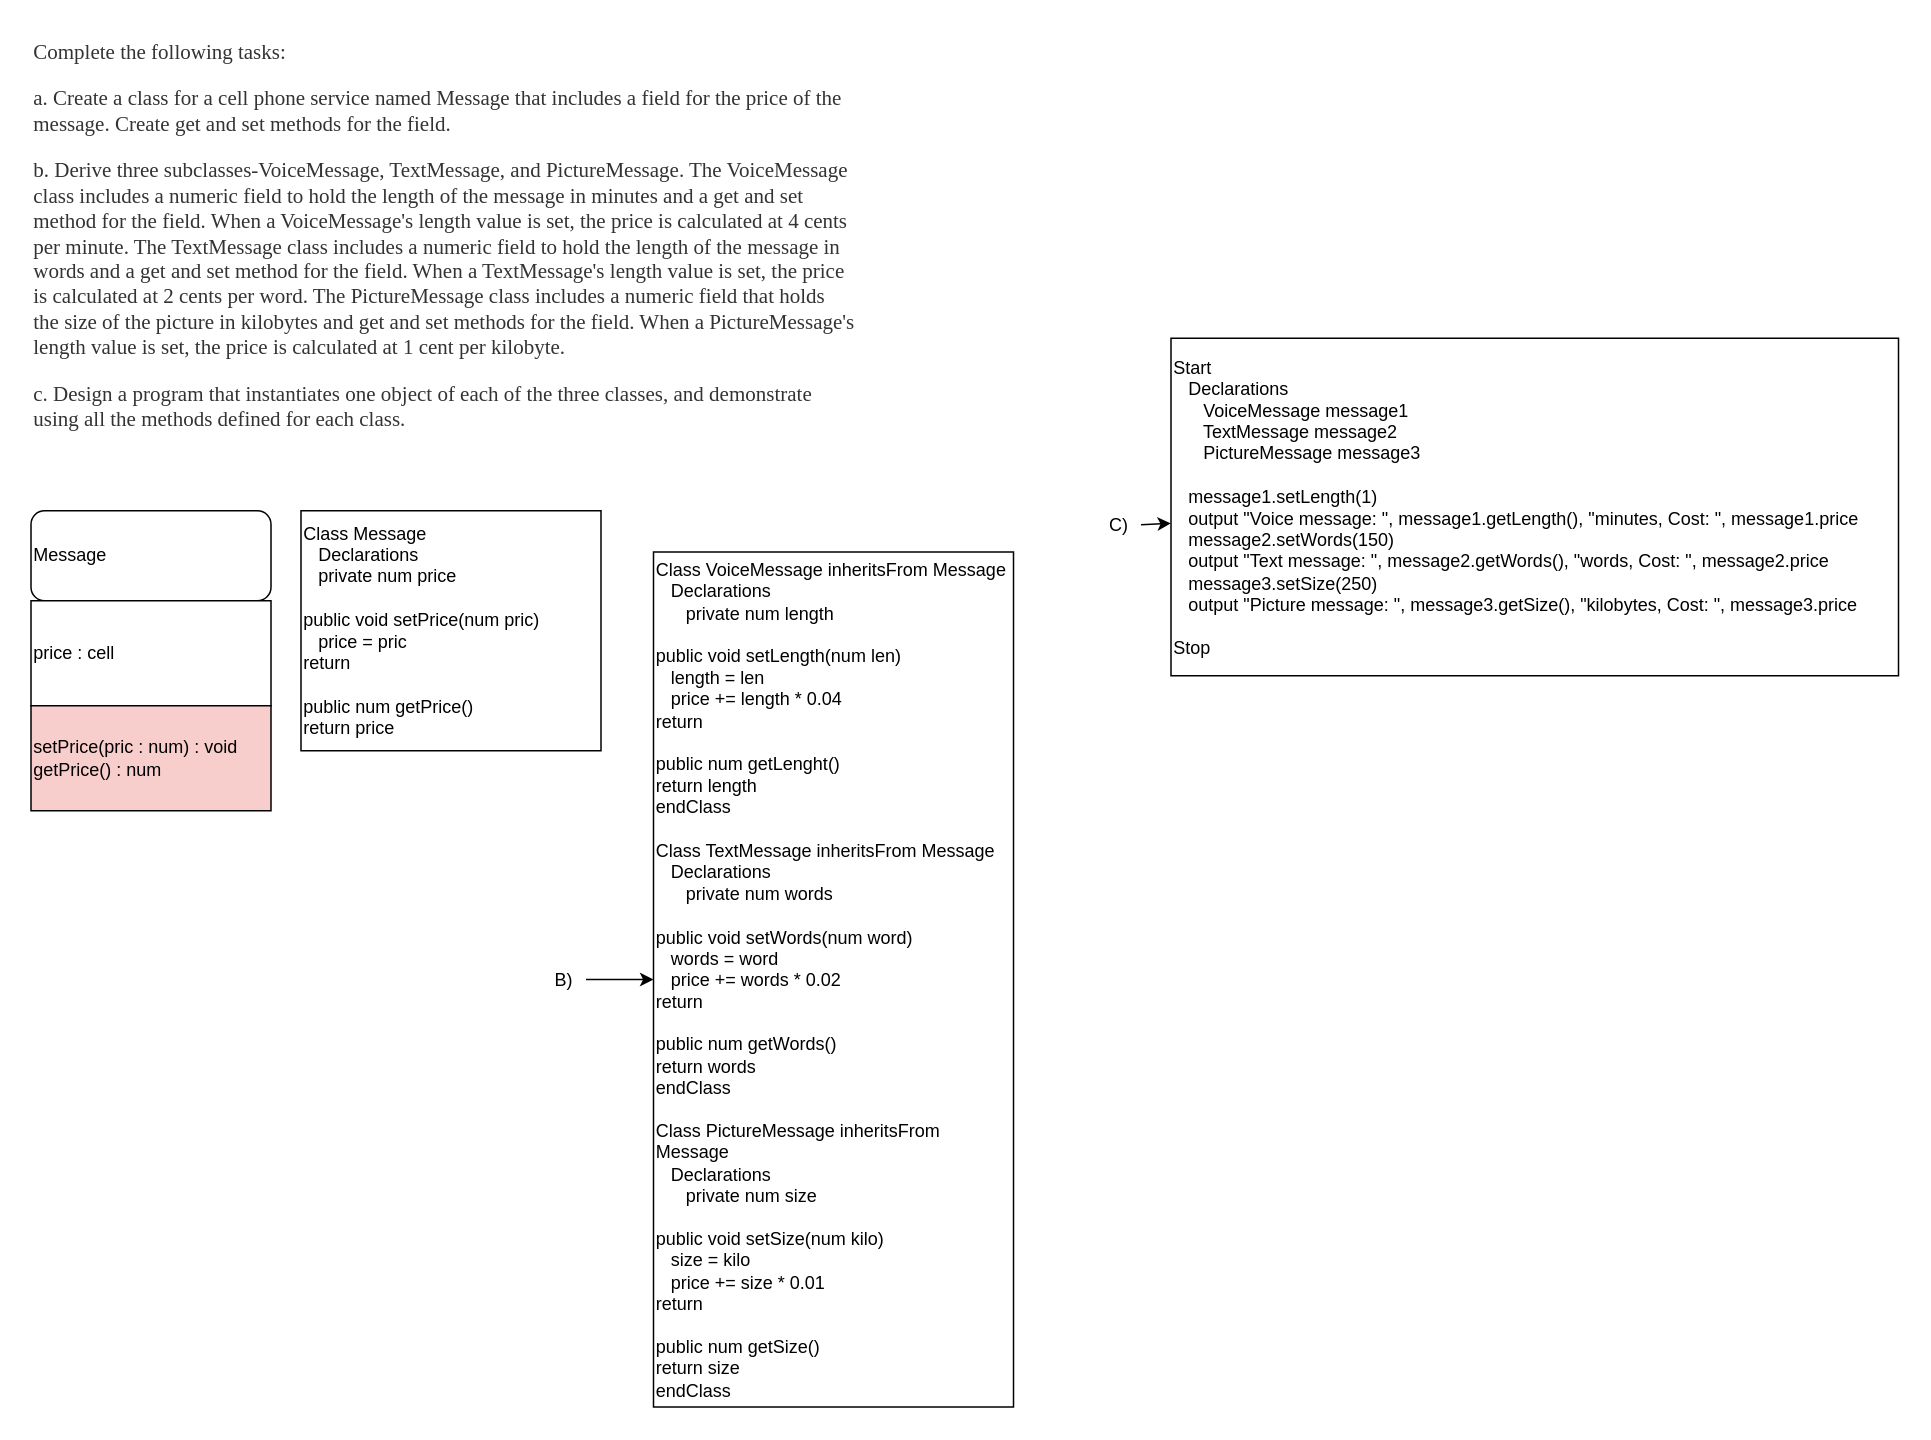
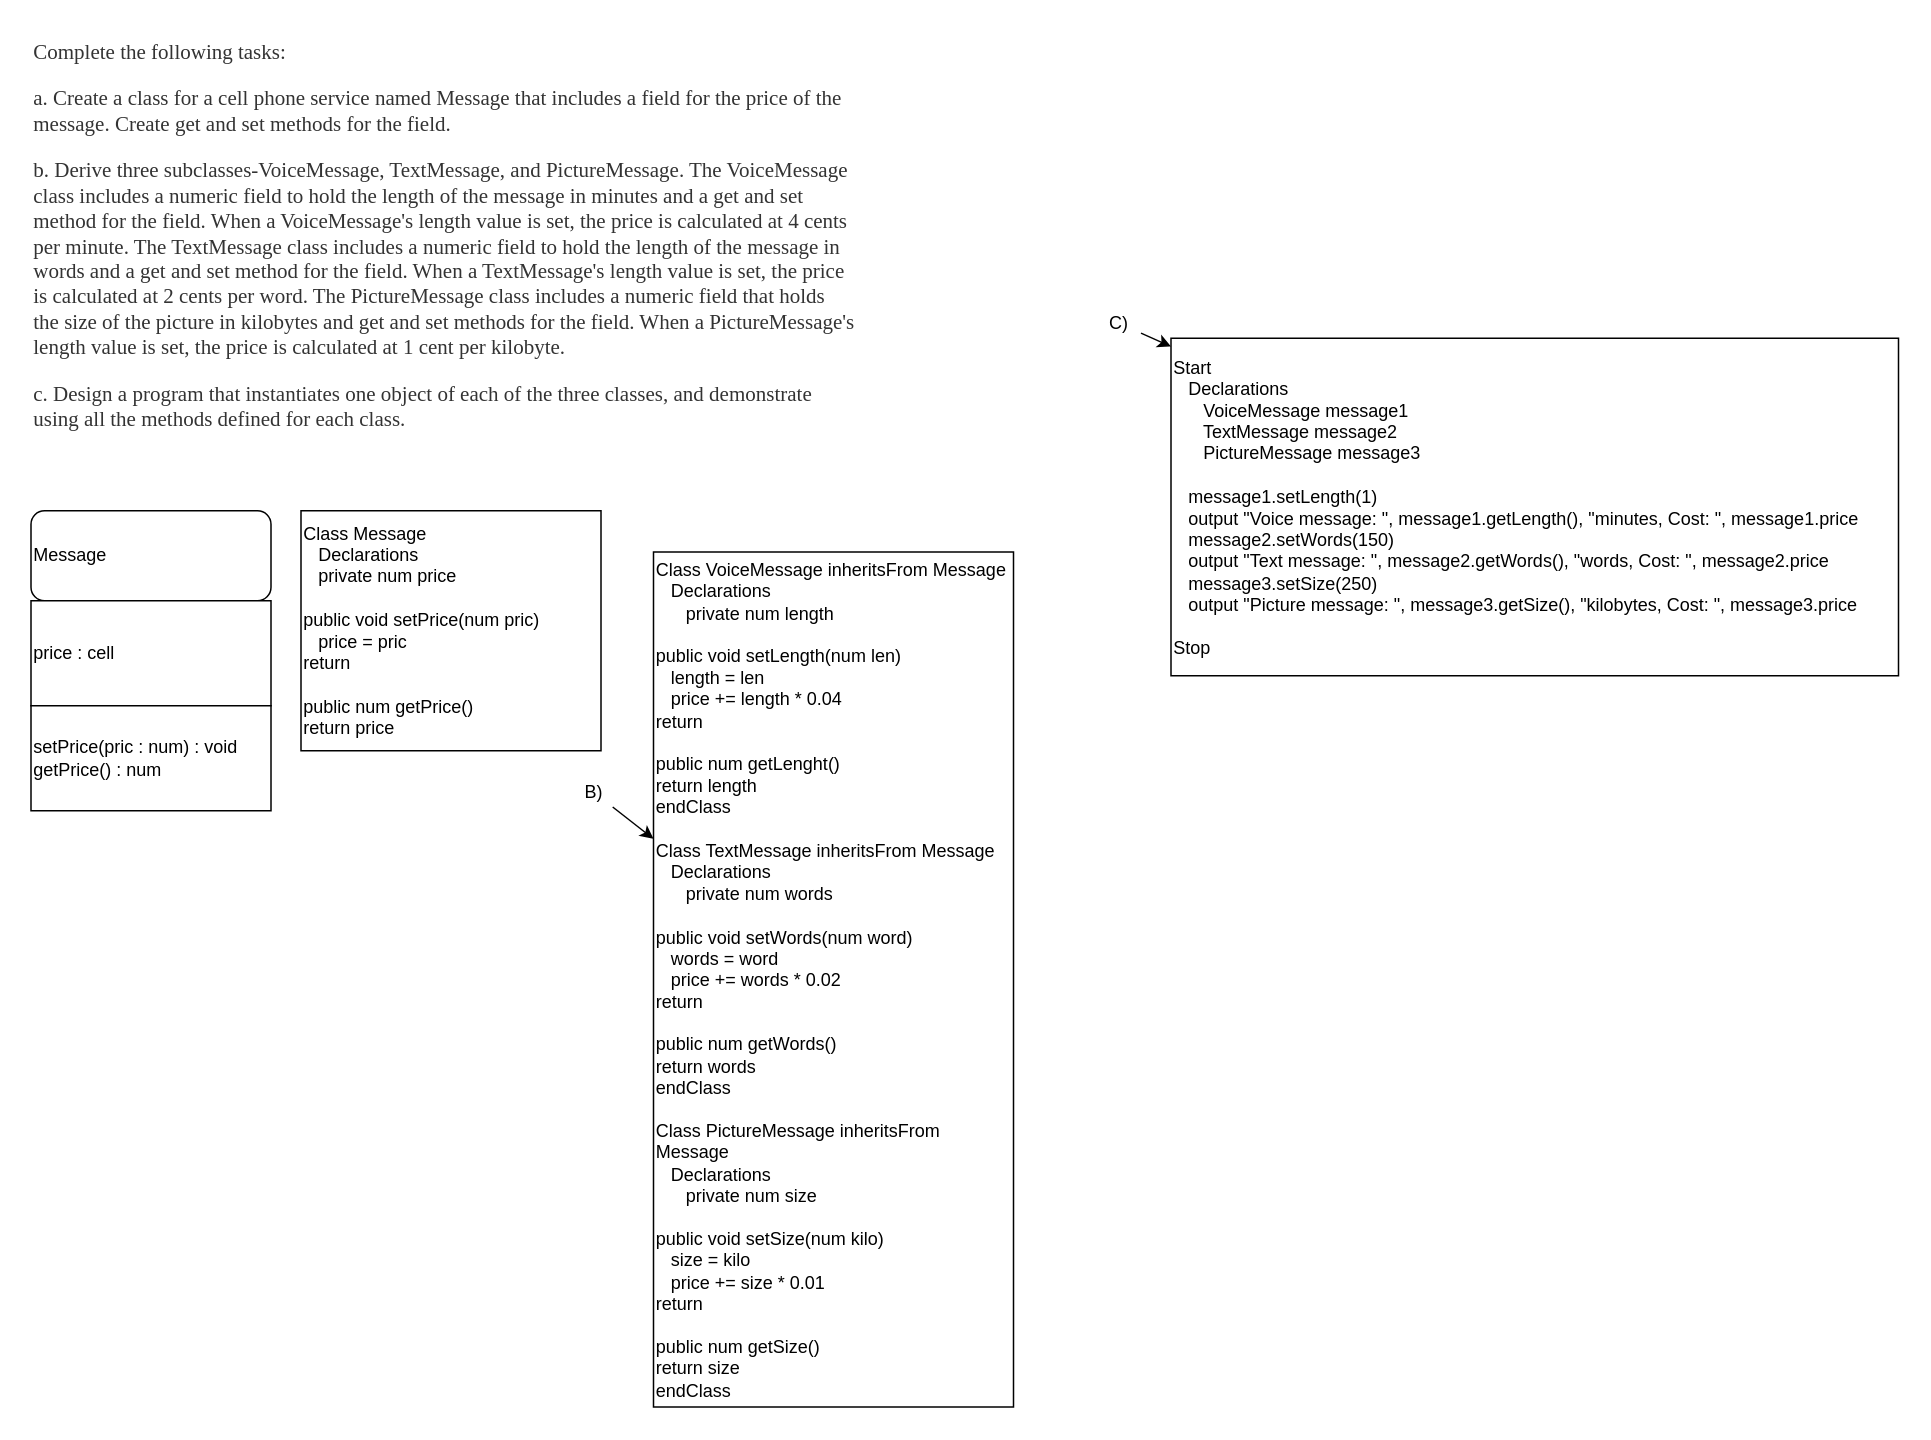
node "C)": moved (1118, 526) -> (1118, 323)
node "setPrice(pric : num) : void getPrice() : num": fillcolor #f8cecc -> #ffffff
node "B)": moved (563, 980) -> (593, 792)
